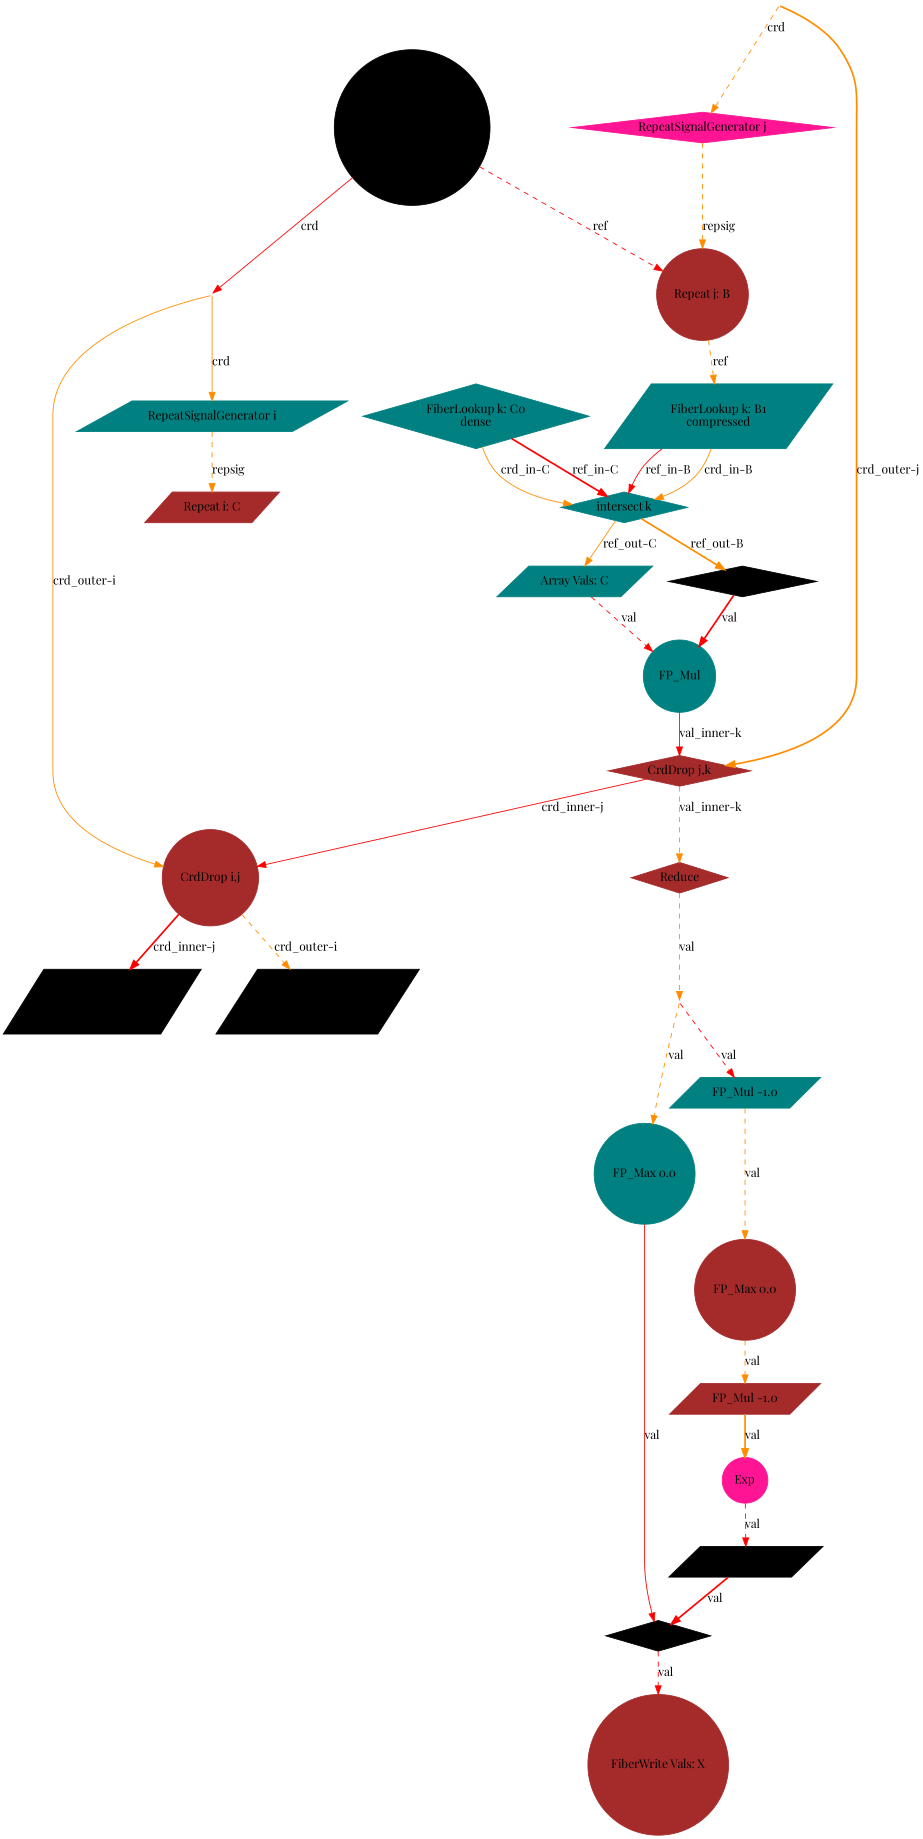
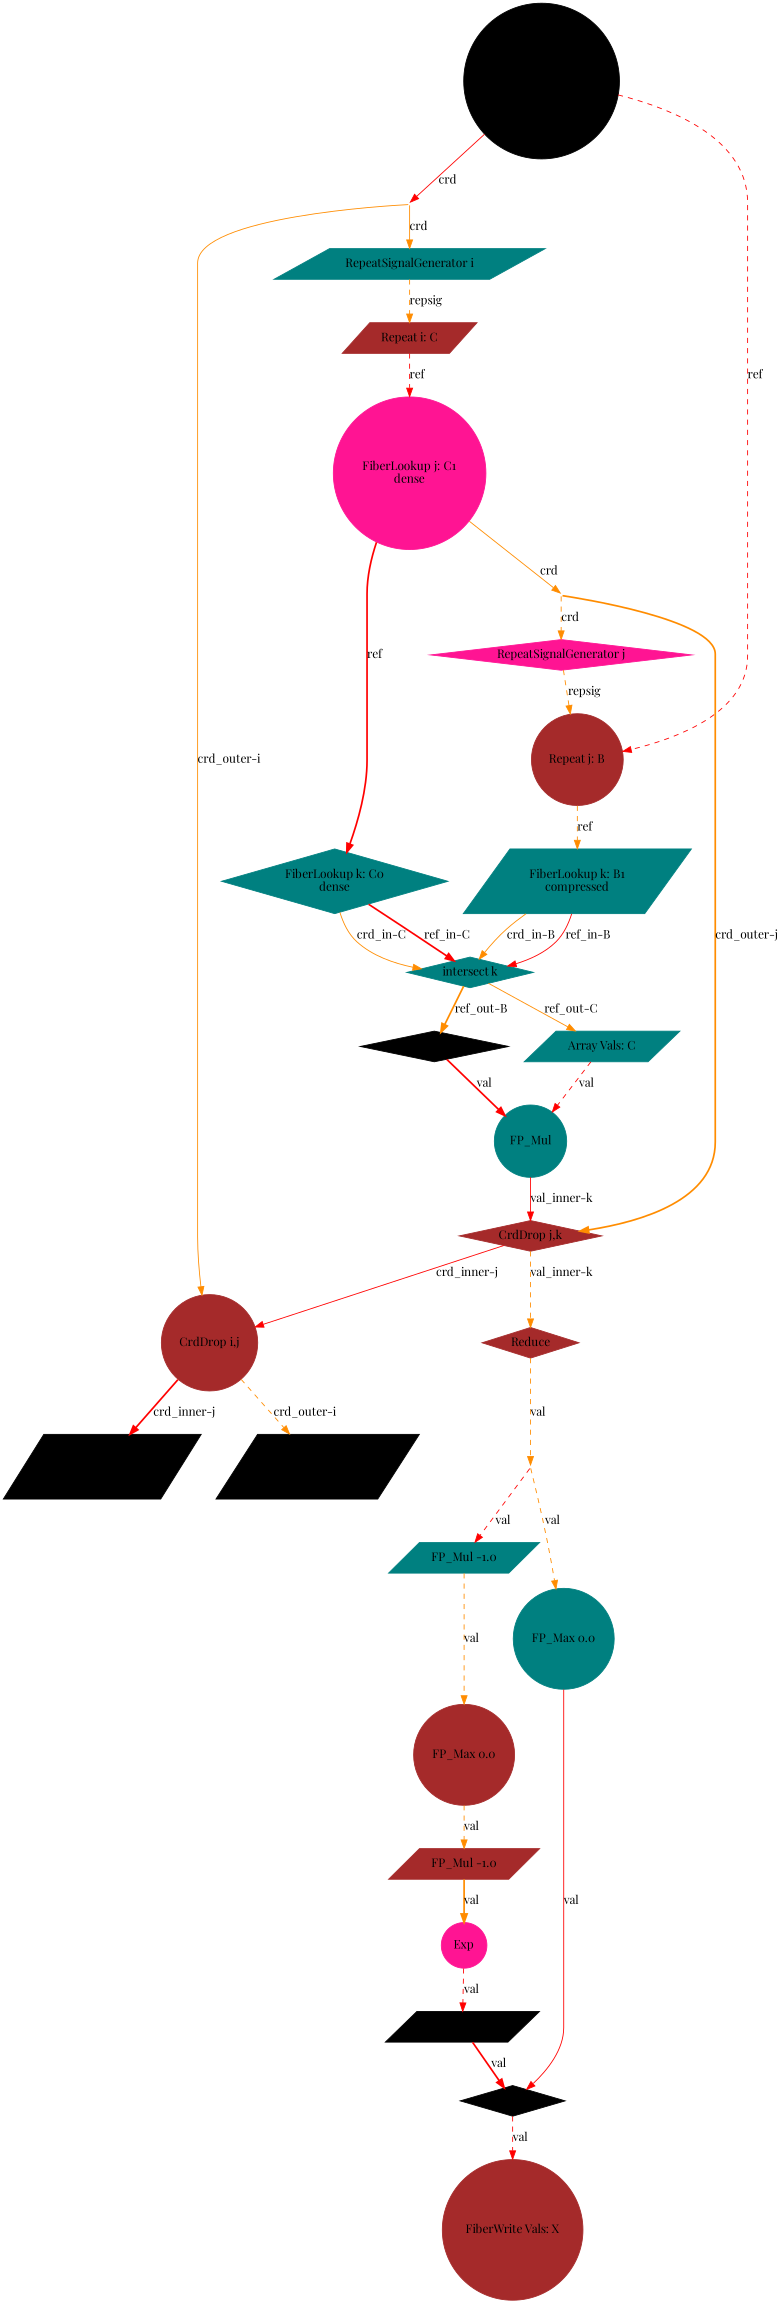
node "FiberLookup j: C1 dense": added
